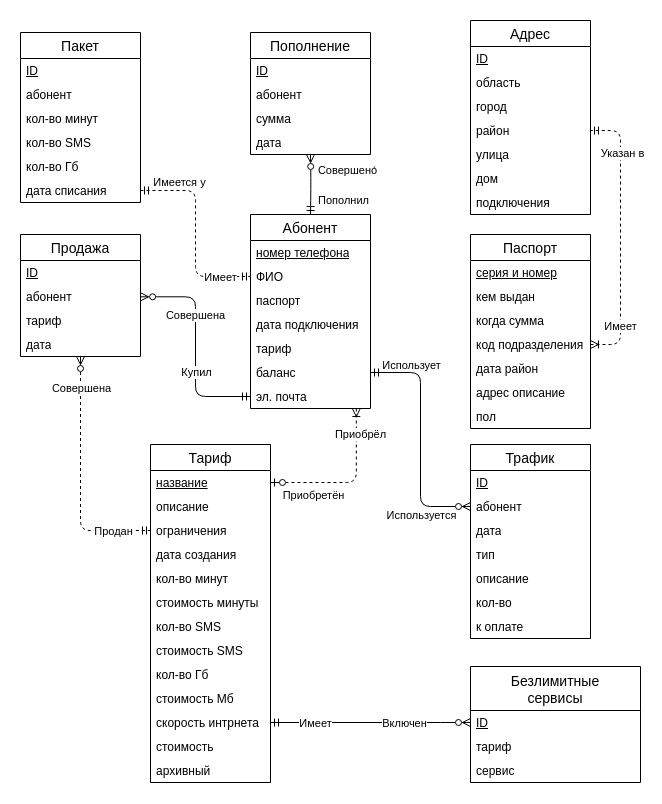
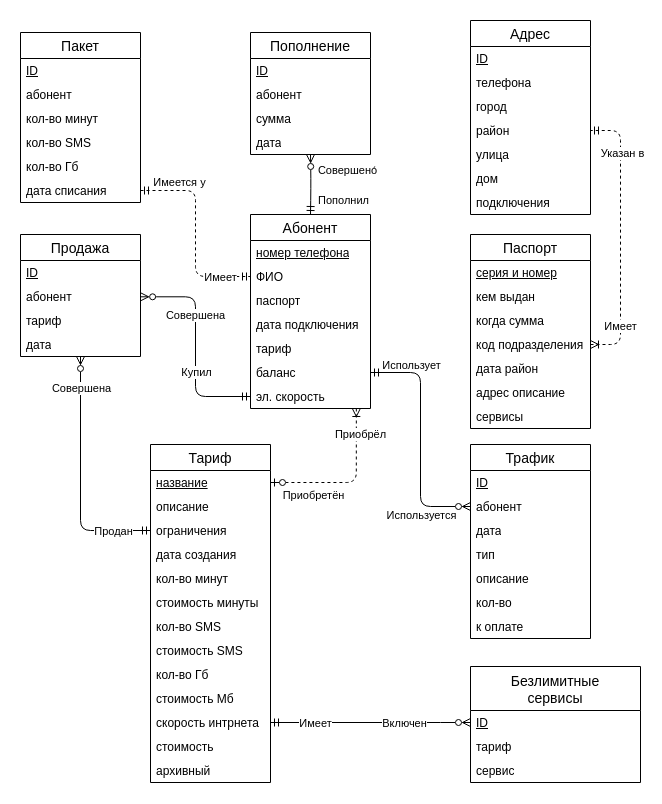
node "область": label "область" -> "телефона"
node "эл. почта": label "эл. почта" -> "эл. скорость"
node "пол": label "пол" -> "сервисы"
edge "Продажа" -- "ограничения": style dashed -> solid
